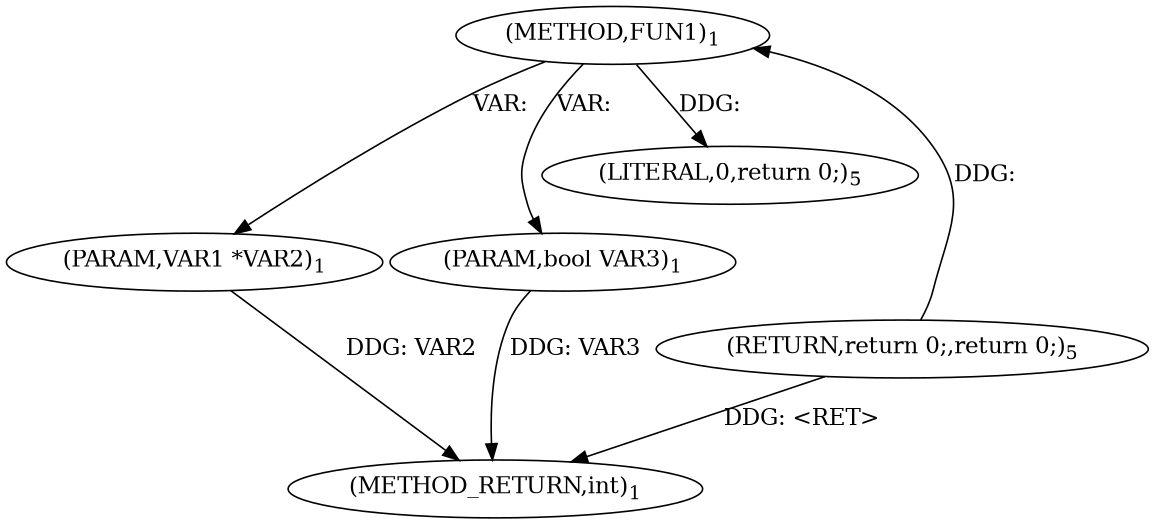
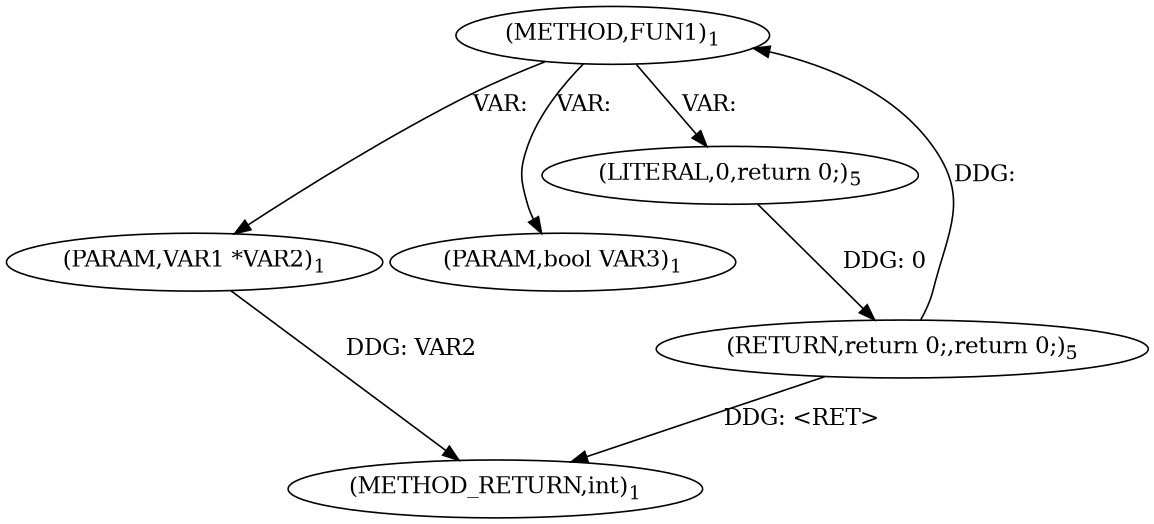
edge "(METHOD,FUN1)" -> "(LITERAL,0,return 0;)": label "DDG: " -> "VAR: "
edge "(LITERAL,0,return 0;)" -> "(RETURN,return 0;,return 0;)": added, label "DDG: 0"
edge "(PARAM,bool VAR3)" -> "(METHOD_RETURN,int)": removed, label "DDG: VAR3"
